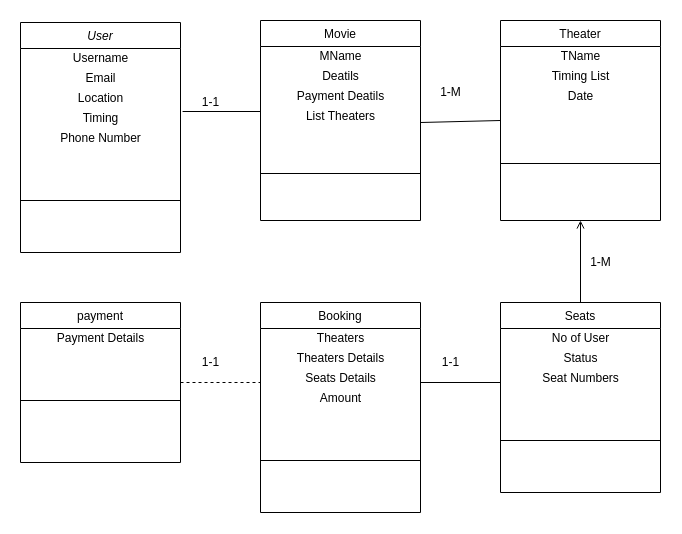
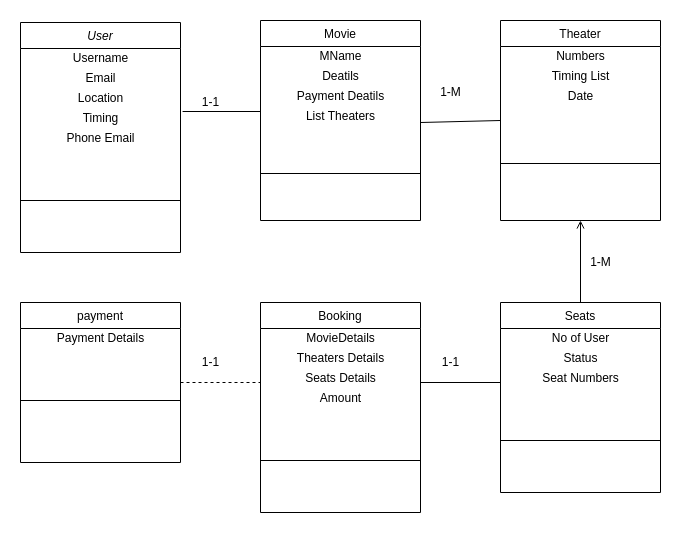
node "TName": label "TName" -> "Numbers"
node "Phone Number": label "Phone Number" -> "Phone Email"
node "Theaters": label "Theaters" -> "MovieDetails"
